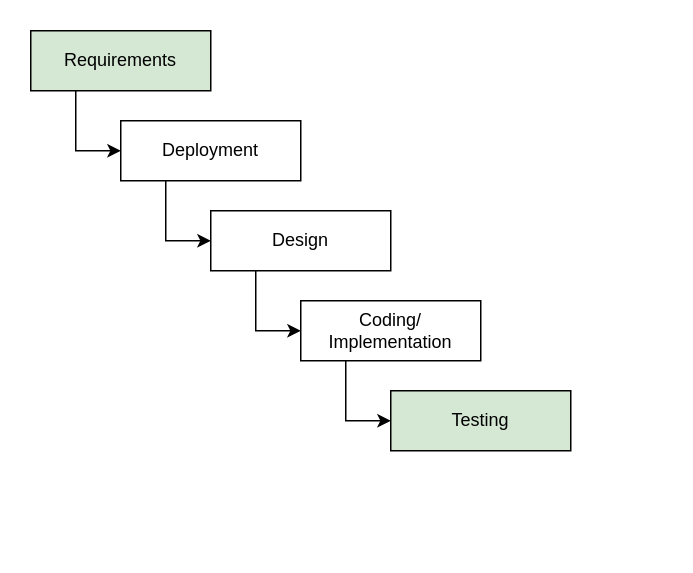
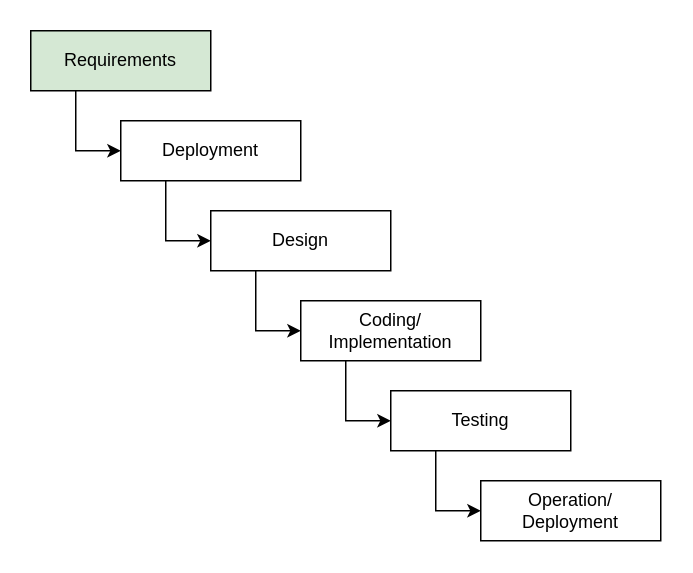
node "Testing": fillcolor #d5e8d4 -> #ffffff
edge "Testing" -> "Operation/ Deployment": added
node "Operation/ Deployment": added
